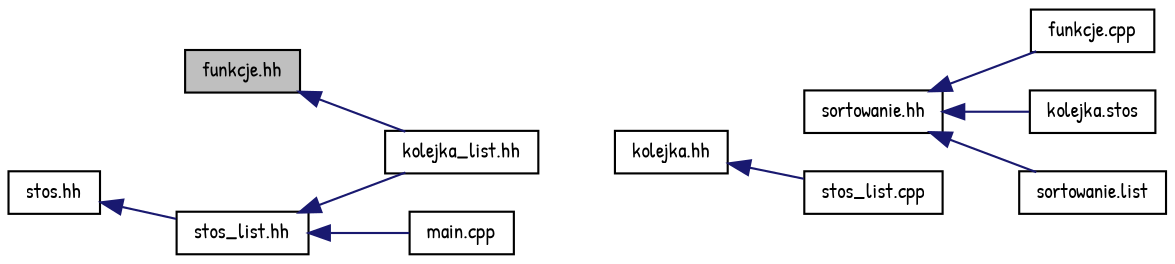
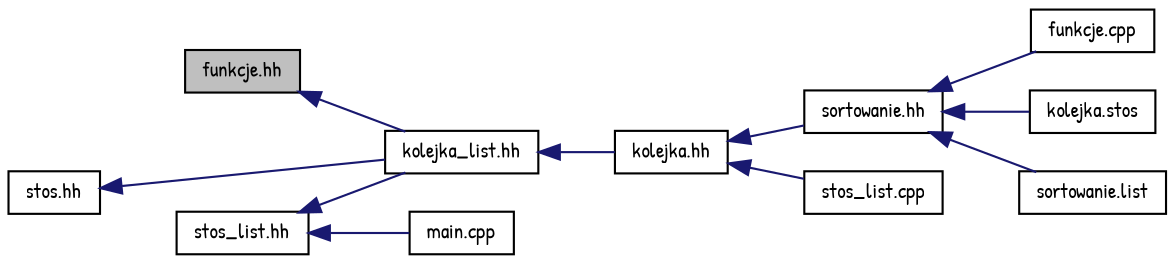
edge "sortowanie.hh" -> "kolejka.hh": added
edge "kolejka.hh" -> "kolejka_list.hh": added
edge "stos_list.hh" -> "stos.hh": now "kolejka_list.hh" -> "stos.hh"
